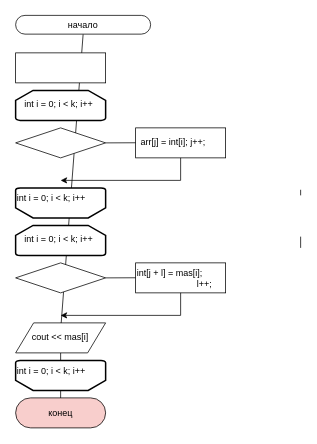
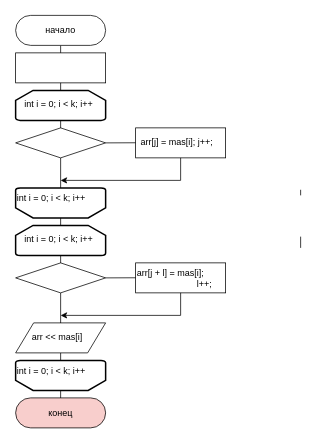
node "начало": size 135x19 -> 90x30
node "arr[j] = int[i]; j++;": label "arr[j] = int[i]; j++;" -> "arr[j] = mas[i]; j++;"
node "int[j + l] = mas[i]; l++;": label "int[j + l] = mas[i]; l++;" -> "arr[j + l] = mas[i]; l++;"
node "cout << mas[i]": label "cout << mas[i]" -> "arr << mas[i]"
